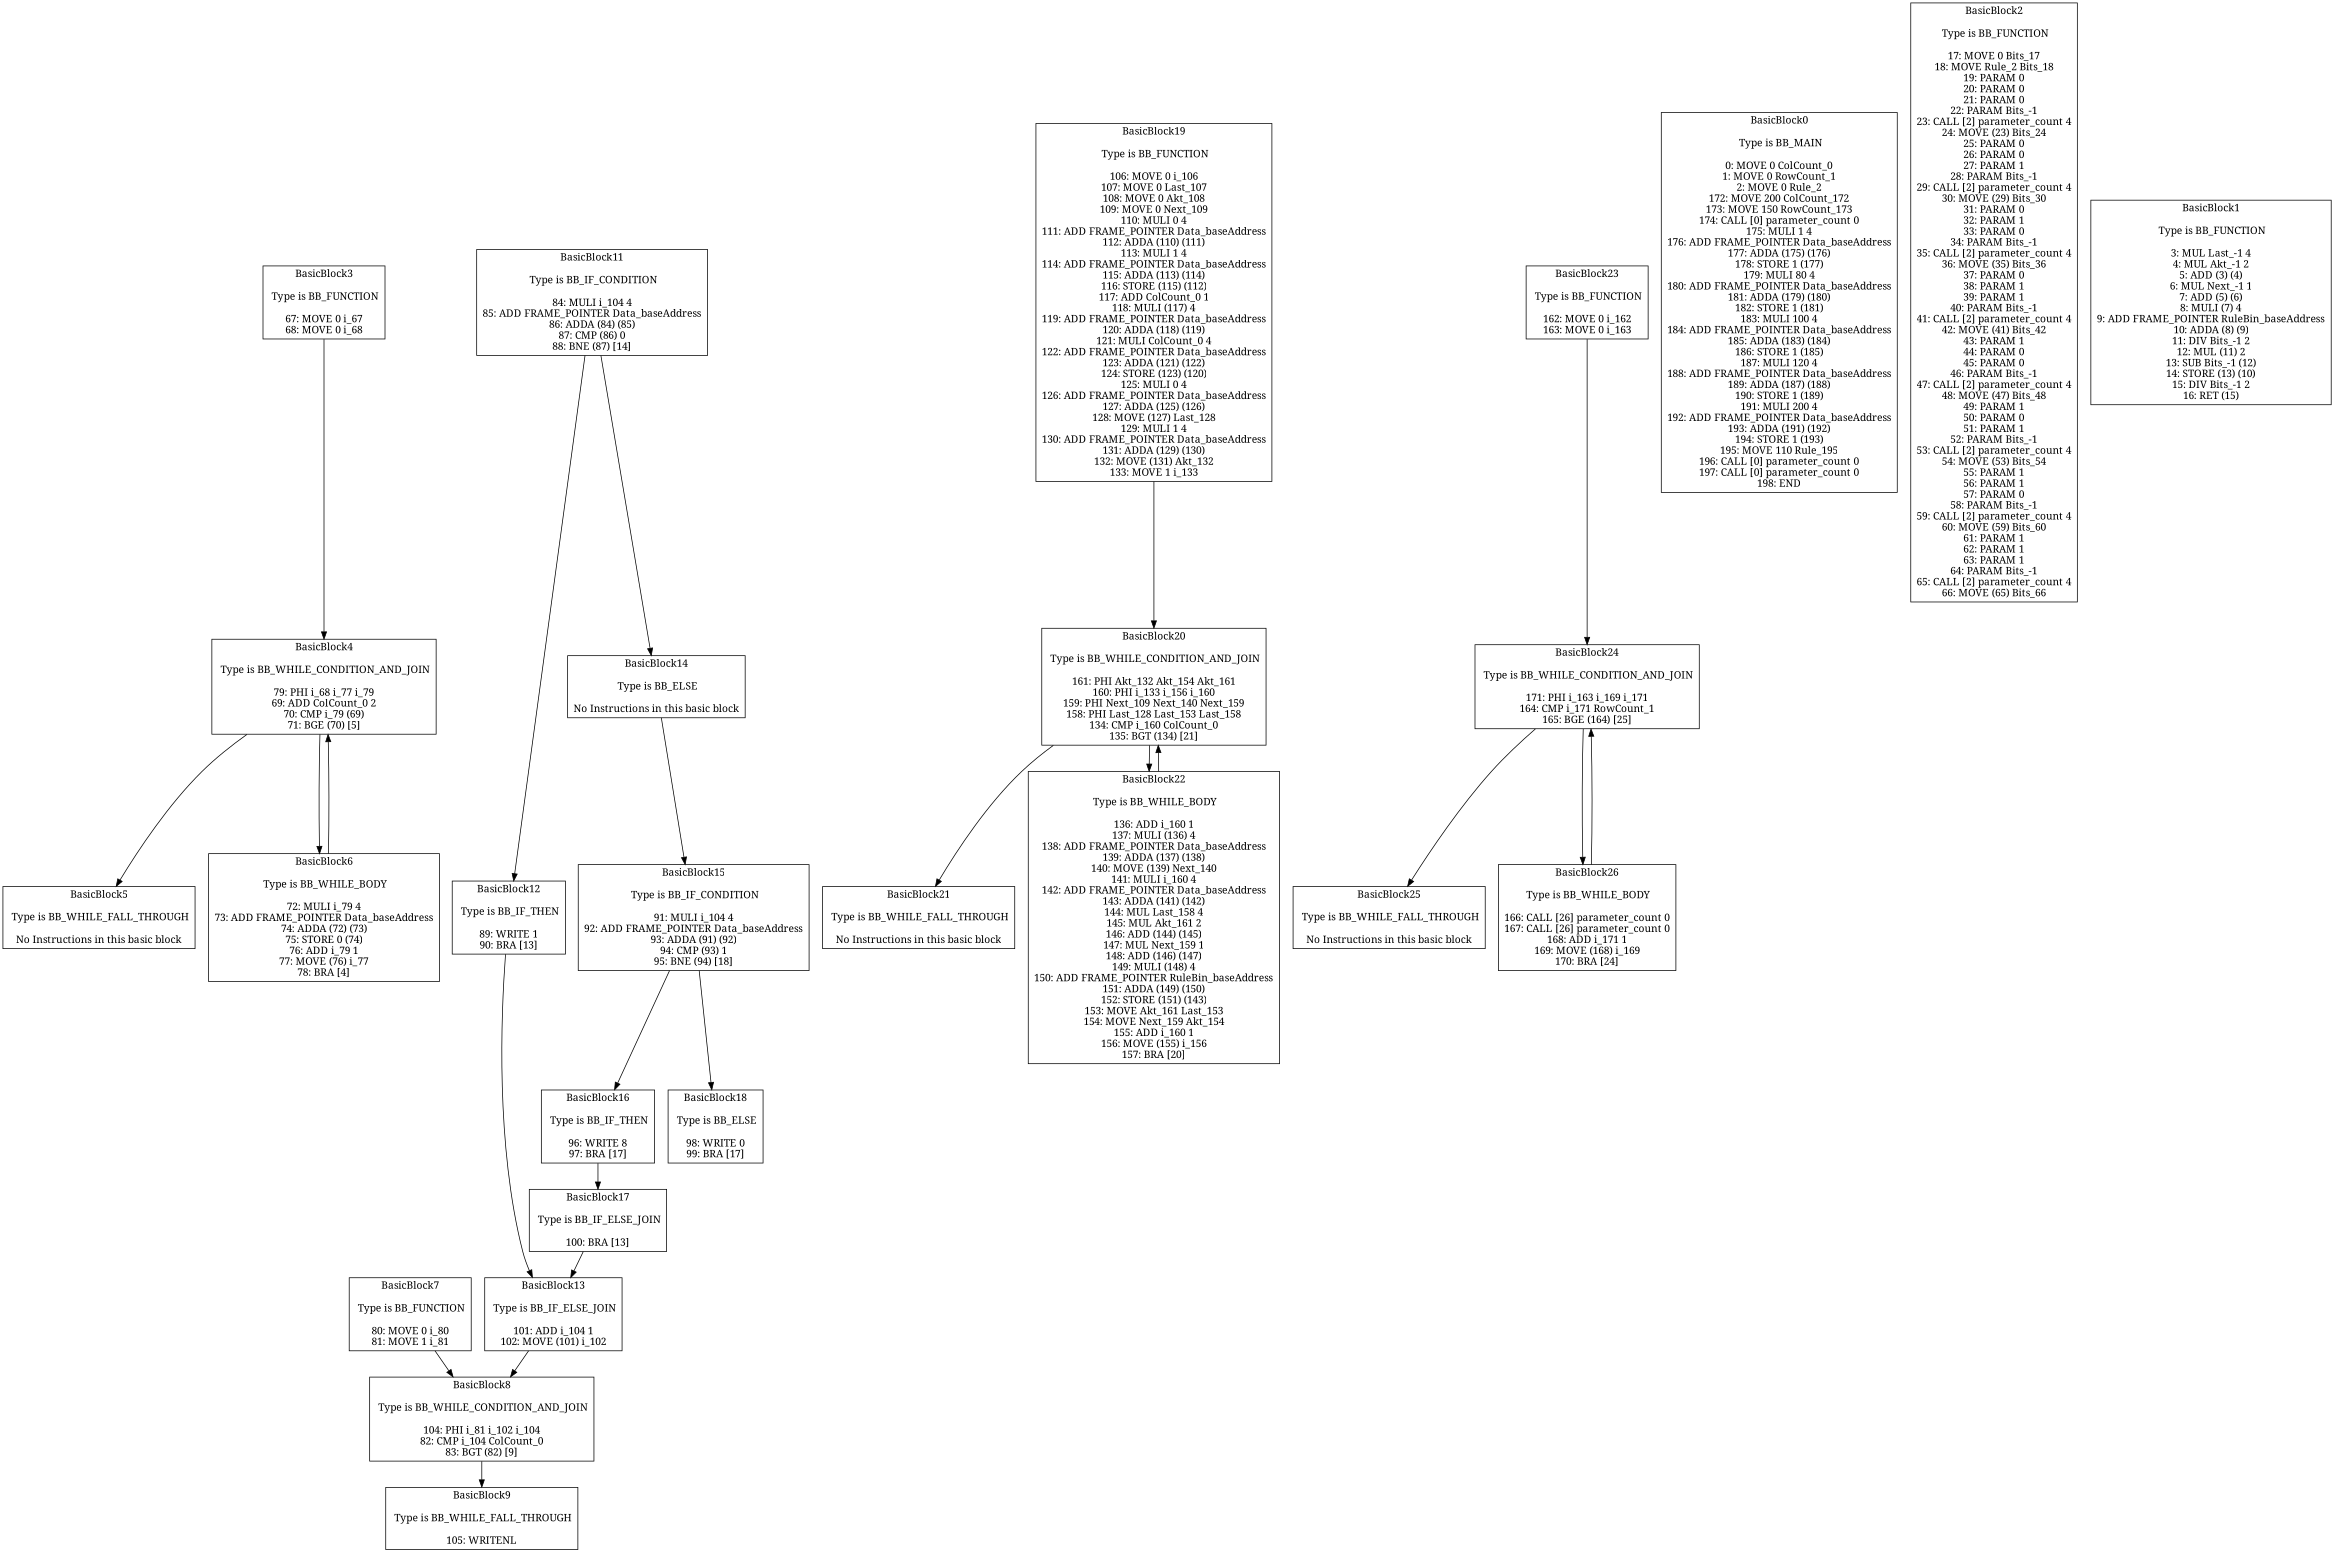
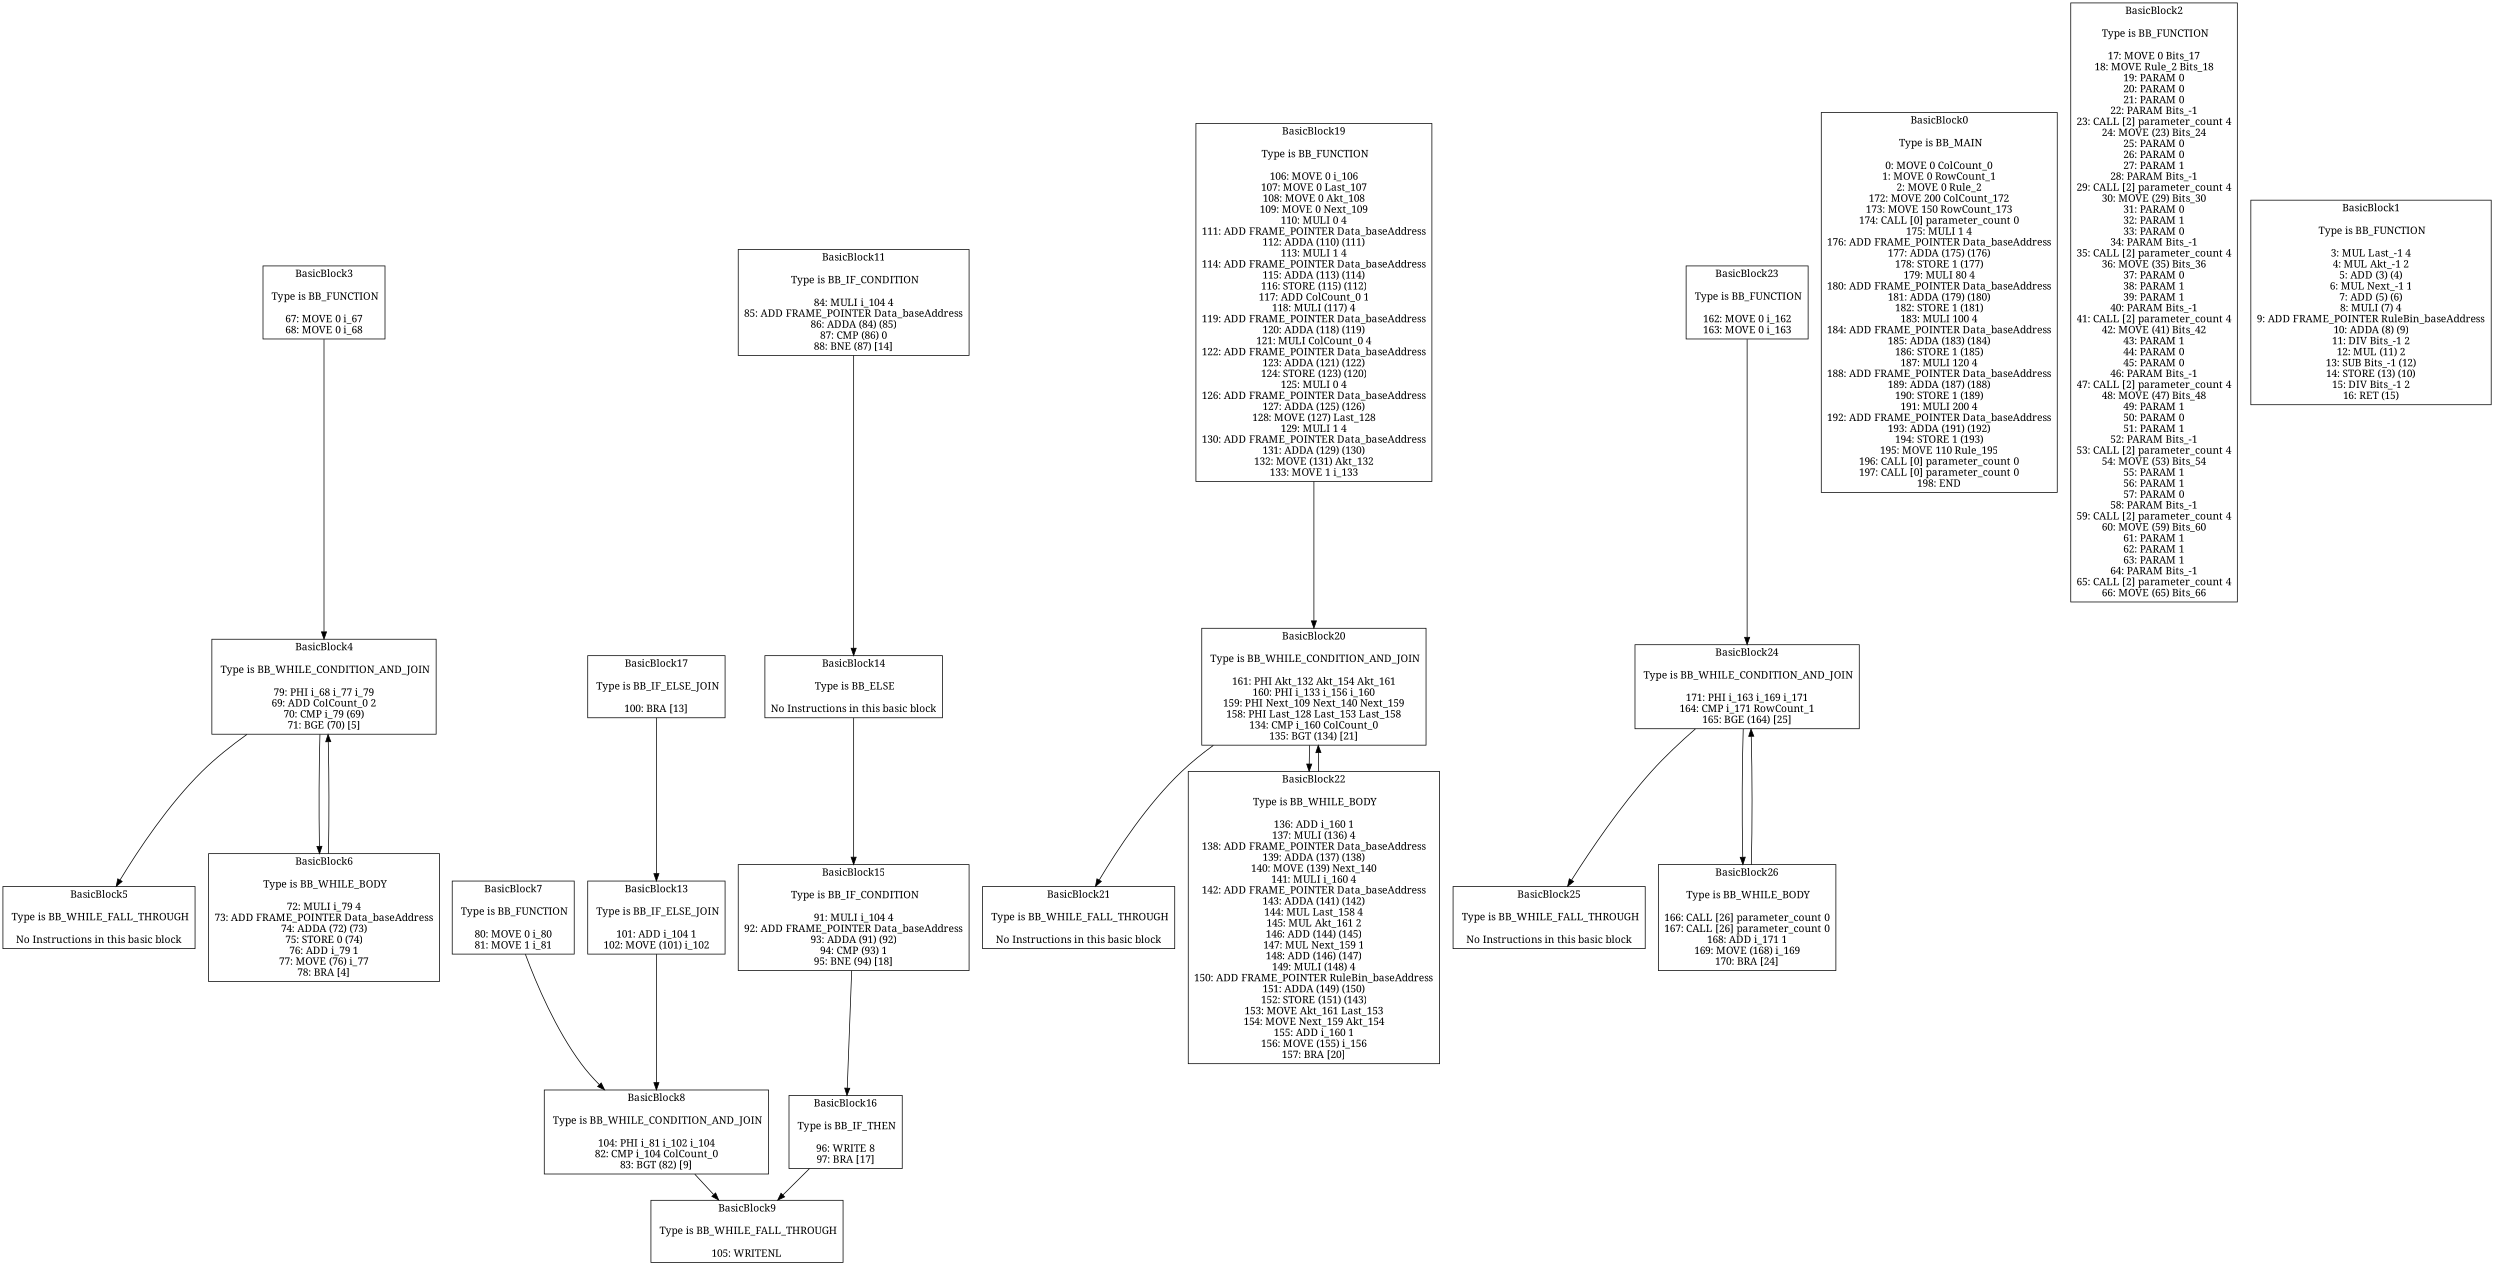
node "BasicBlock12 Type is BB_IF_THEN 89: WRITE 1 90: BRA [13]": removed
node "BasicBlock18 Type is BB_ELSE 98: WRITE 0 99: BRA [17]": removed
edge "BasicBlock16 Type is BB_IF_THEN 96: WRITE 8 97: BRA [17]" -> "BasicBlock17 Type is BB_IF_ELSE_JOIN 100: BRA [13]": now "BasicBlock16 Type is BB_IF_THEN 96: WRITE 8 97: BRA [17]" -> "BasicBlock9 Type is BB_WHILE_FALL_THROUGH 105: WRITENL"
